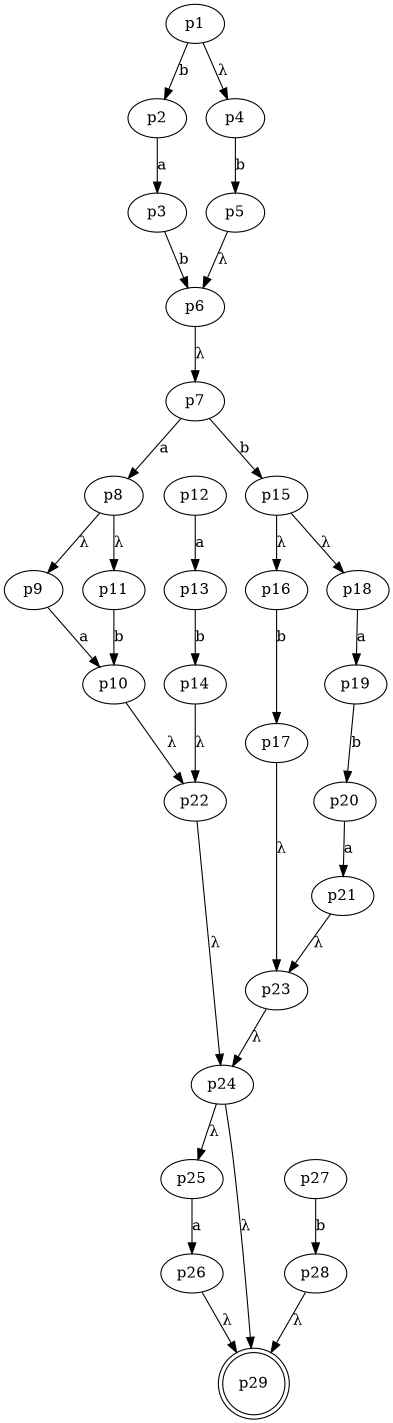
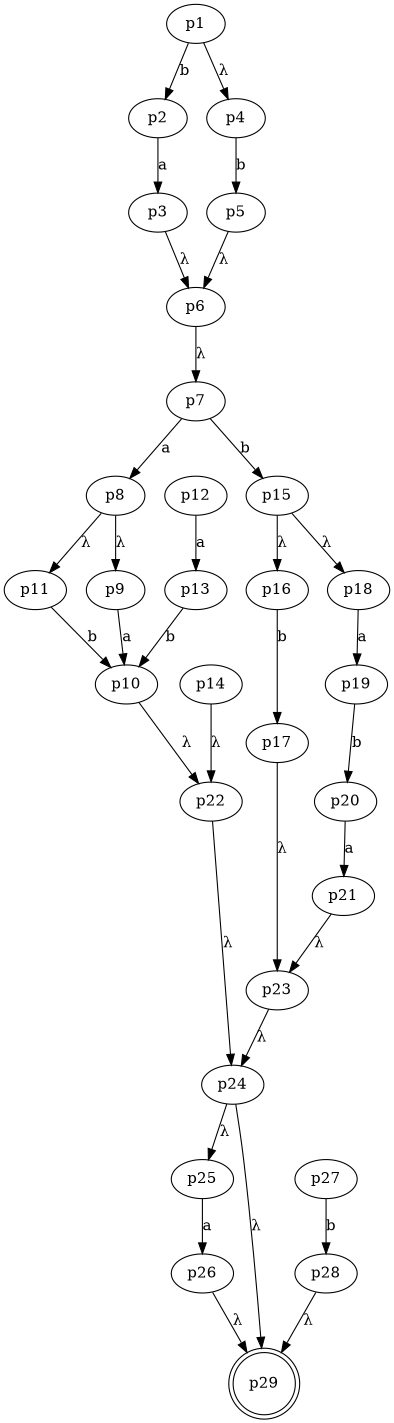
edge "p3" -> "p6": label "b" -> "λ"
edge "p13" -> "p14": now "p13" -> "p10"
